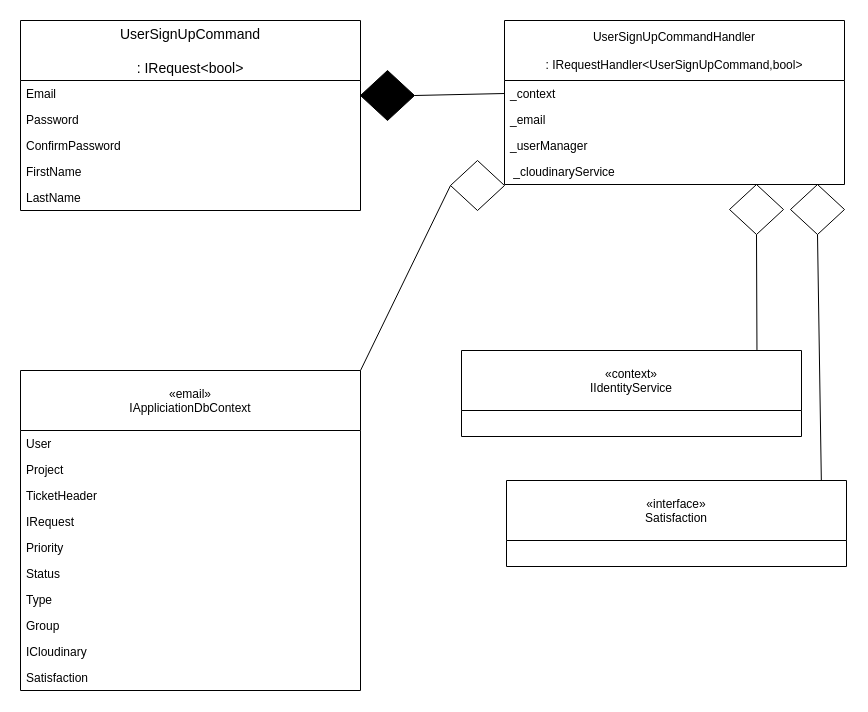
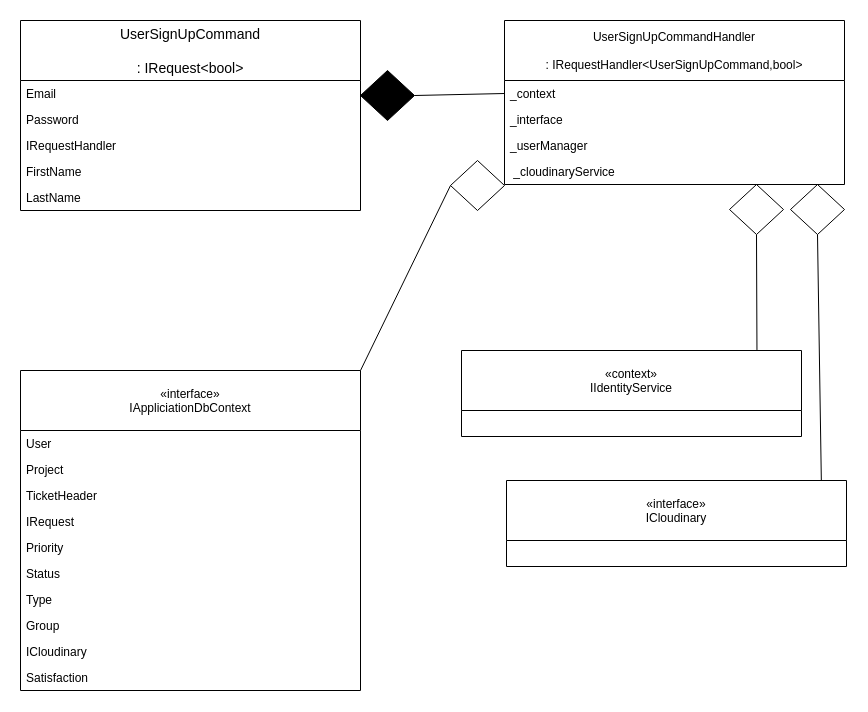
node "_email": label "_email" -> "_interface"
node "ConfirmPassword": label "ConfirmPassword" -> "IRequestHandler"
node "«email» IAppliciationDbContext": label "«email» IAppliciationDbContext" -> "«interface» IAppliciationDbContext"
node "«interface» Satisfaction": label "«interface» Satisfaction" -> "«interface» ICloudinary"
